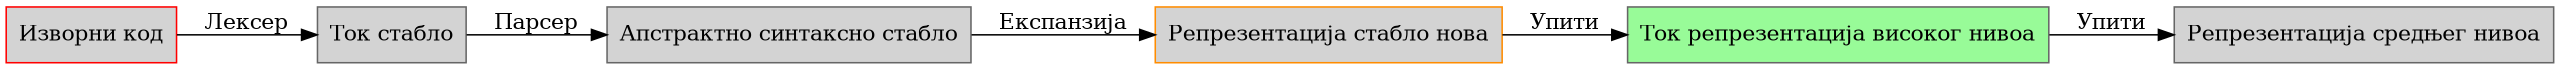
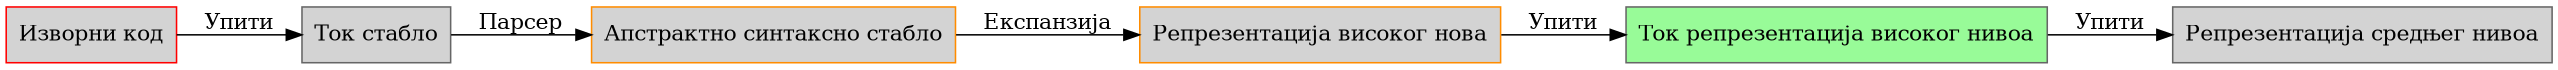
edge "Изворни код" -> "Ток стабло": label "Лексер" -> "Упити"
node "Апстрактно синтаксно стабло": color gray40 -> darkorange
node "Репрезентација стабло нова": label "Репрезентација стабло нова" -> "Репрезентација високог нова"
